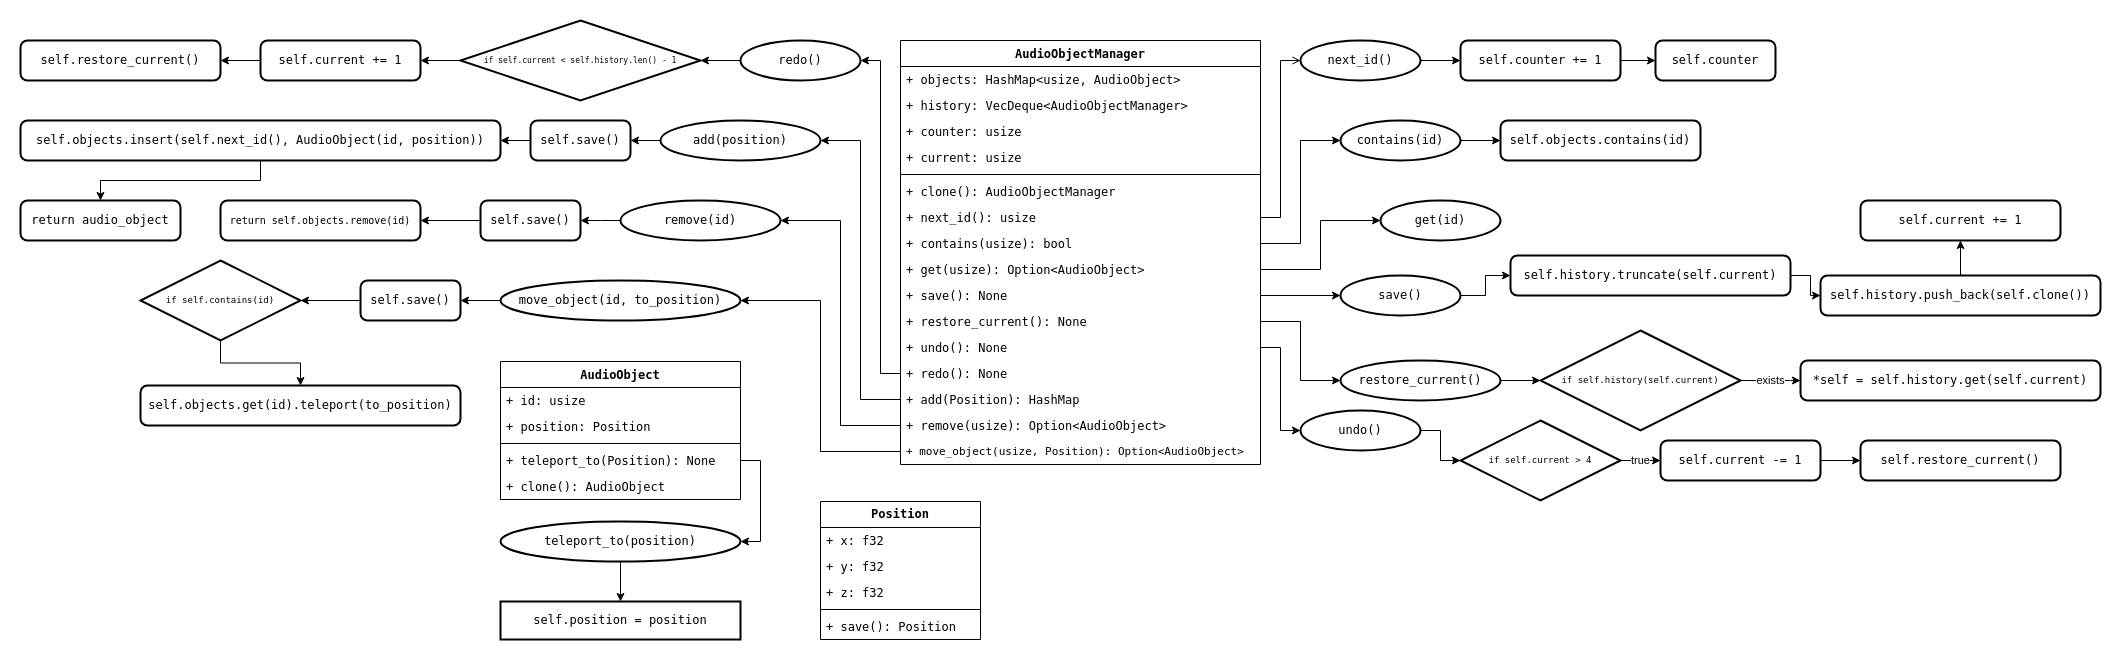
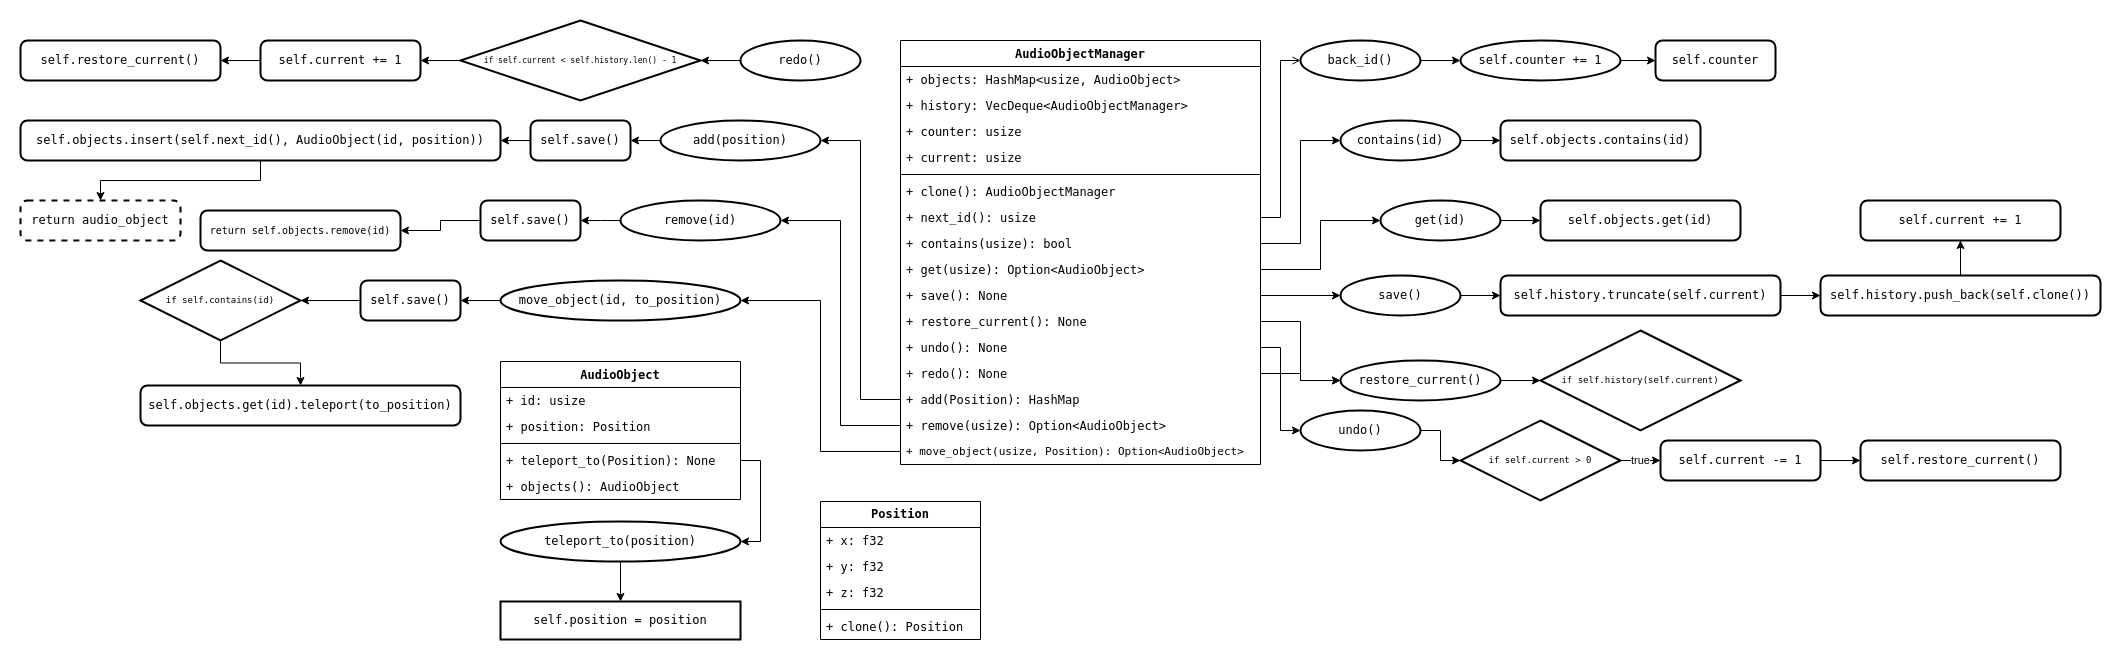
node "next_id()": label "next_id()" -> "back_id()"
node "self.counter += 1": shape rounded rectangle -> ellipse
edge "+ redo(): None" -> "redo()": now "+ redo(): None" -> "restore_current()"
node "return audio_object": style solid -> dashed
node "return self.objects.remove(id)": moved (321, 221) -> (301, 231)
edge "get(id)" -> "self.objects.get(id)": added
node "self.objects.get(id)": added
node "self.history.truncate(self.current)": moved (1651, 276) -> (1641, 296)
edge "if self.history(self.current)" -> "*self = self.history.get(self.current)": removed, label "exists"
node "*self = self.history.get(self.current)": removed
node "if self.current > 4": label "if self.current > 4" -> "if self.current > 0"
node "+ clone(): AudioObject": label "+ clone(): AudioObject" -> "+ objects(): AudioObject"
node "+ save(): Position": label "+ save(): Position" -> "+ clone(): Position"
